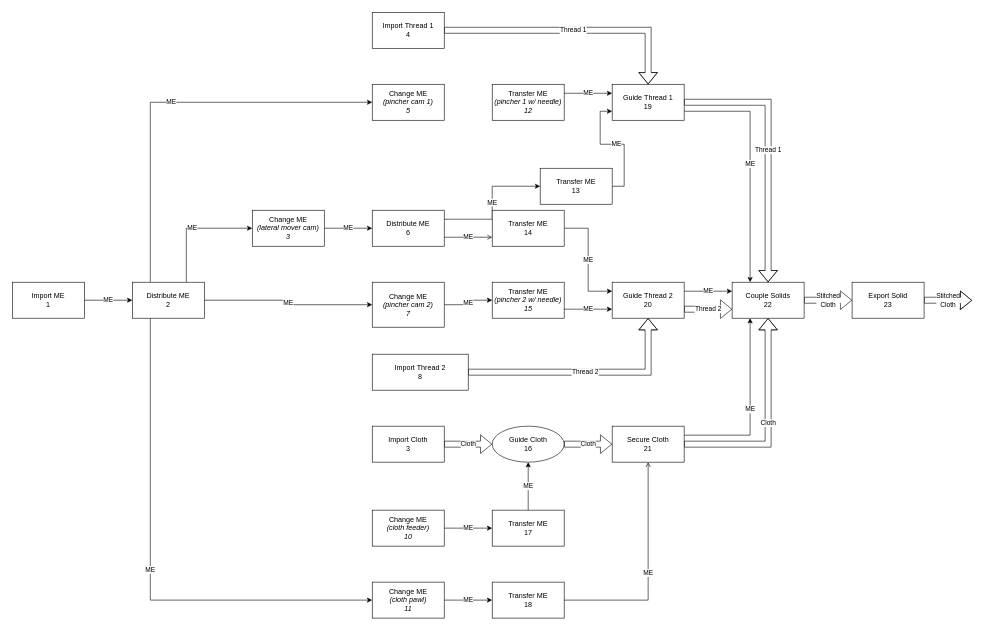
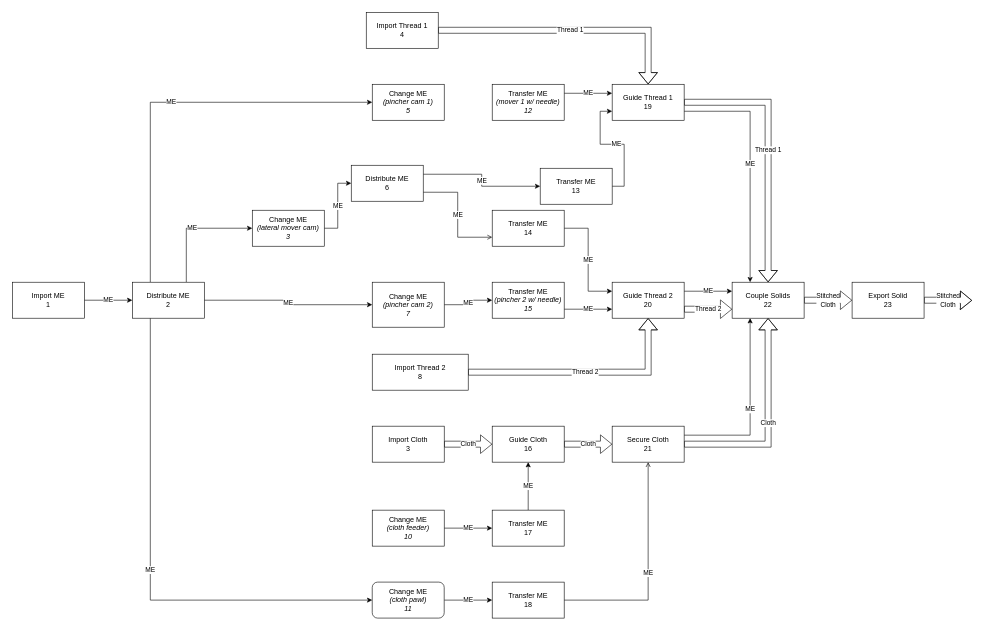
node "Import Thread 1 4": moved (408, 30) -> (402, 30)
node "Transfer ME (pincher 1 w/ needle) 12": label "Transfer ME (pincher 1 w/ needle) 12" -> "Transfer ME (mover 1 w/ needle) 12"
node "Distribute ME 6": moved (408, 228) -> (387, 183)
node "Guide Cloth 16": shape ellipse -> rectangle
node "Change ME (cloth pawl) 11": shape rectangle -> rounded rectangle
